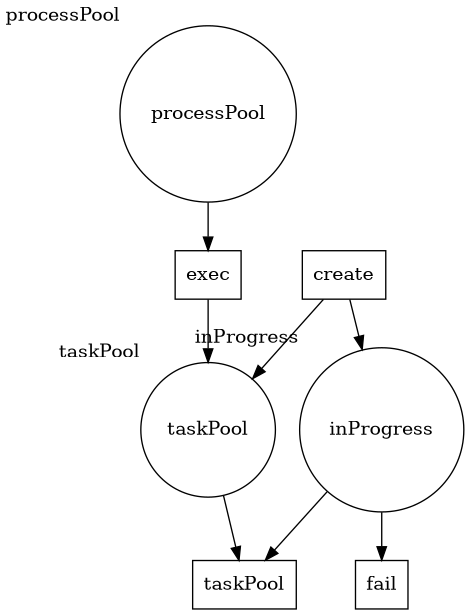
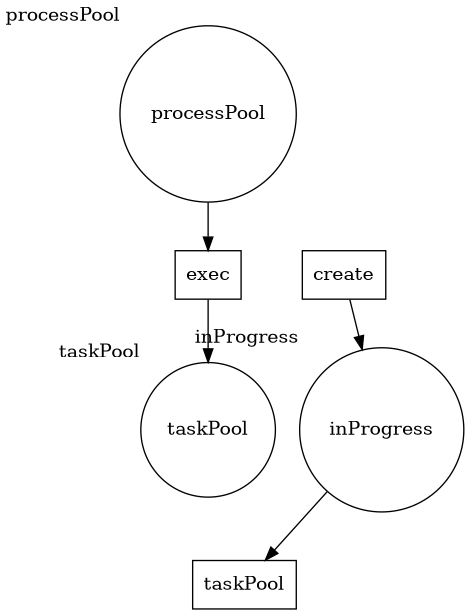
edge "create" -> "taskPool taskPool": removed
edge "taskPool taskPool" -> "taskPool": removed
node "fail": removed
